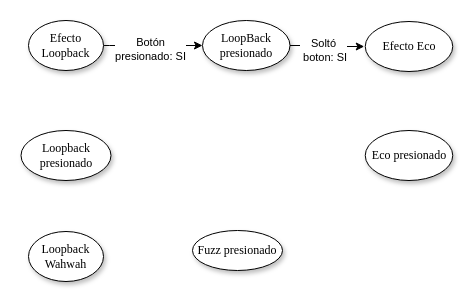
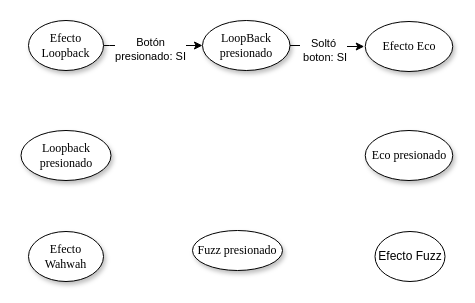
node "Loopback Wahwah": label "Loopback Wahwah" -> "Efecto Wahwah"
node "Efecto Fuzz": added
